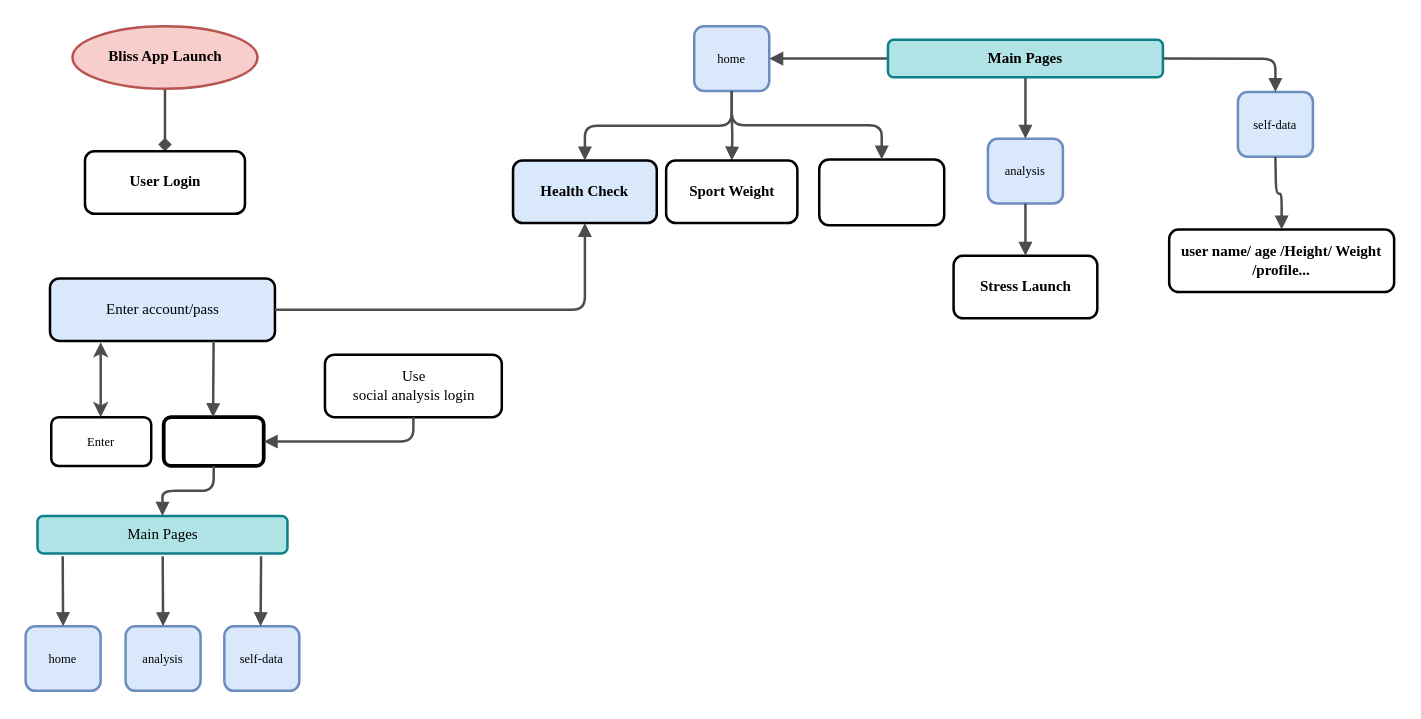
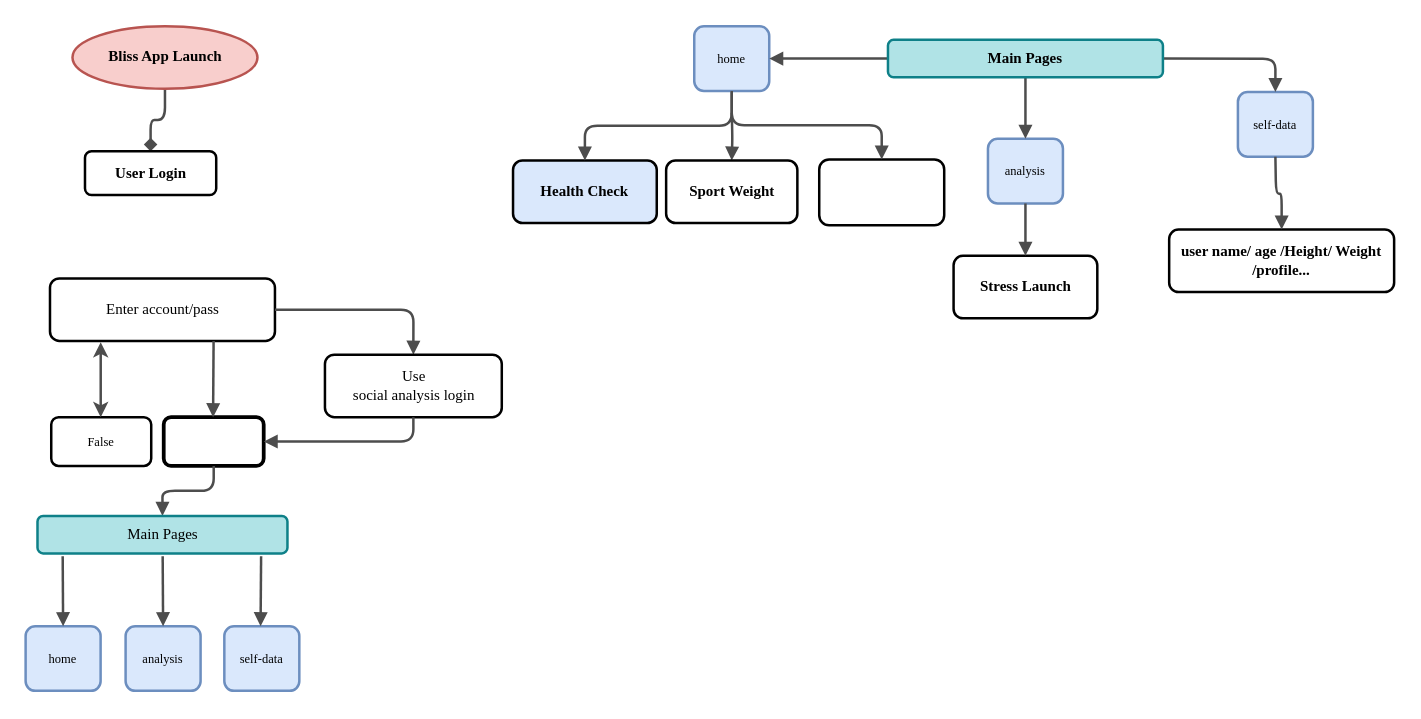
node "User Login": size 160x63 -> 131x44
node "Enter account/pass": fillcolor #dae8fc -> #ffffff
edge "Enter account/pass" -> "Health Check": now "Enter account/pass" -> "Use social analysis login"
node "Enter": label "Enter" -> "False"
